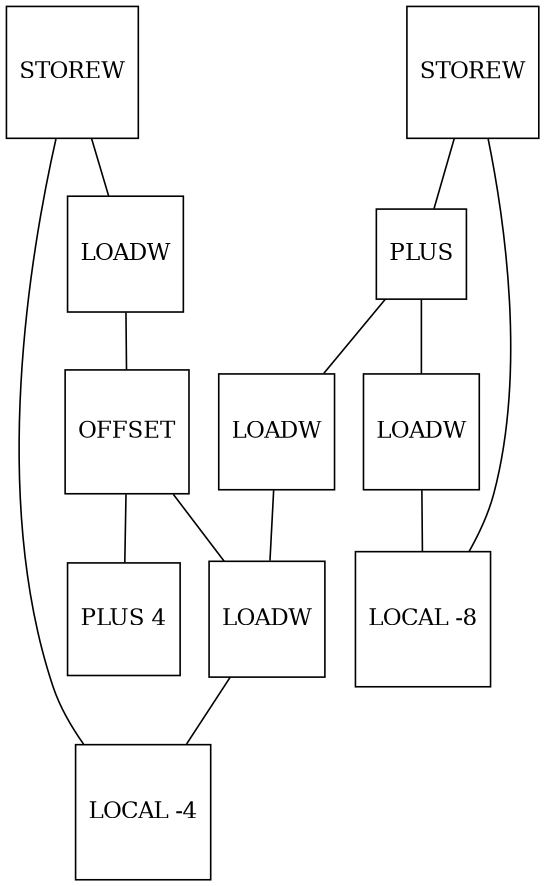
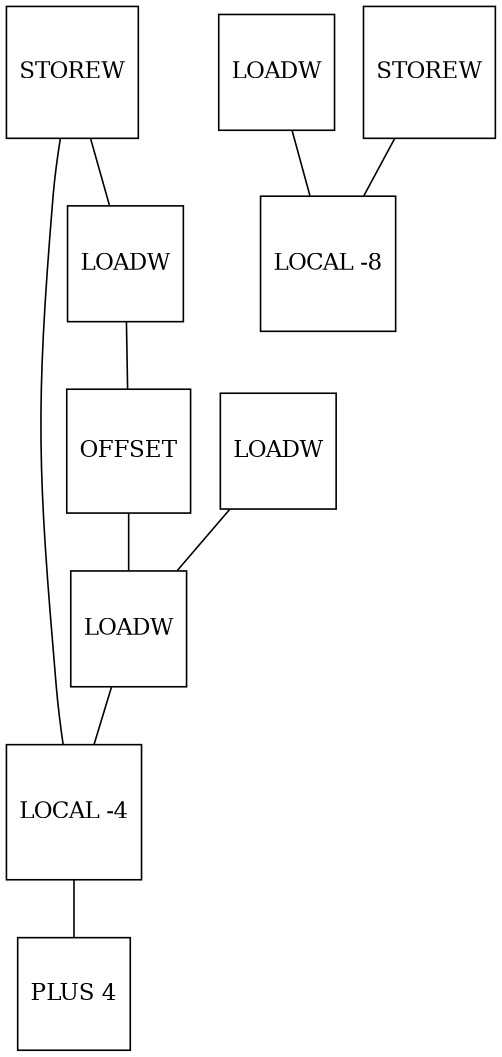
node "PLUS": removed
edge "OFFSET" -- "PLUS 4": now "LOCAL -4" -- "PLUS 4"
